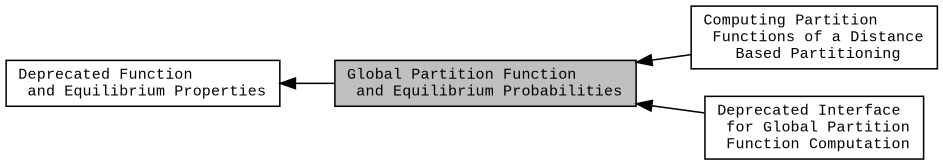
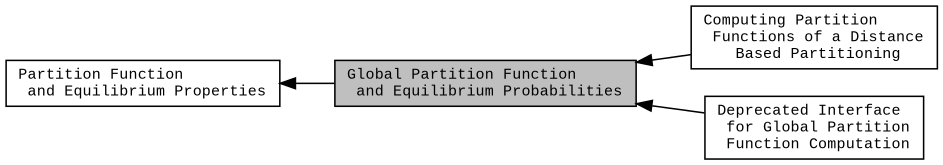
node "Deprecated Function and Equilibrium Properties": label "Deprecated Function and Equilibrium Properties" -> "Partition Function and Equilibrium Properties"
